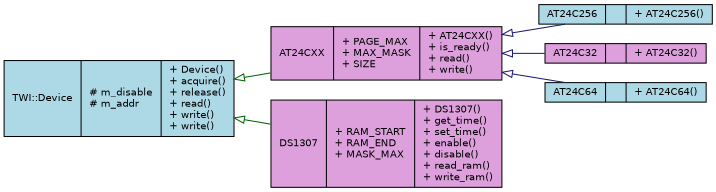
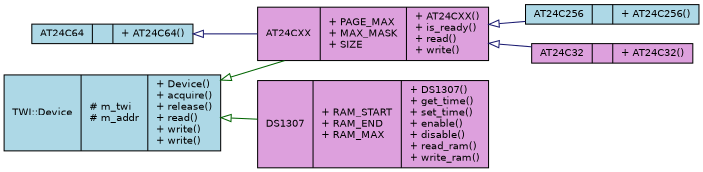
edge "AT24C64" -> "AT24CXX": reversed
node "TWI::Device": text "# m_disable" -> "# m_twi"
node "DS1307": text "+ MASK_MAX" -> "+ RAM_MAX"
